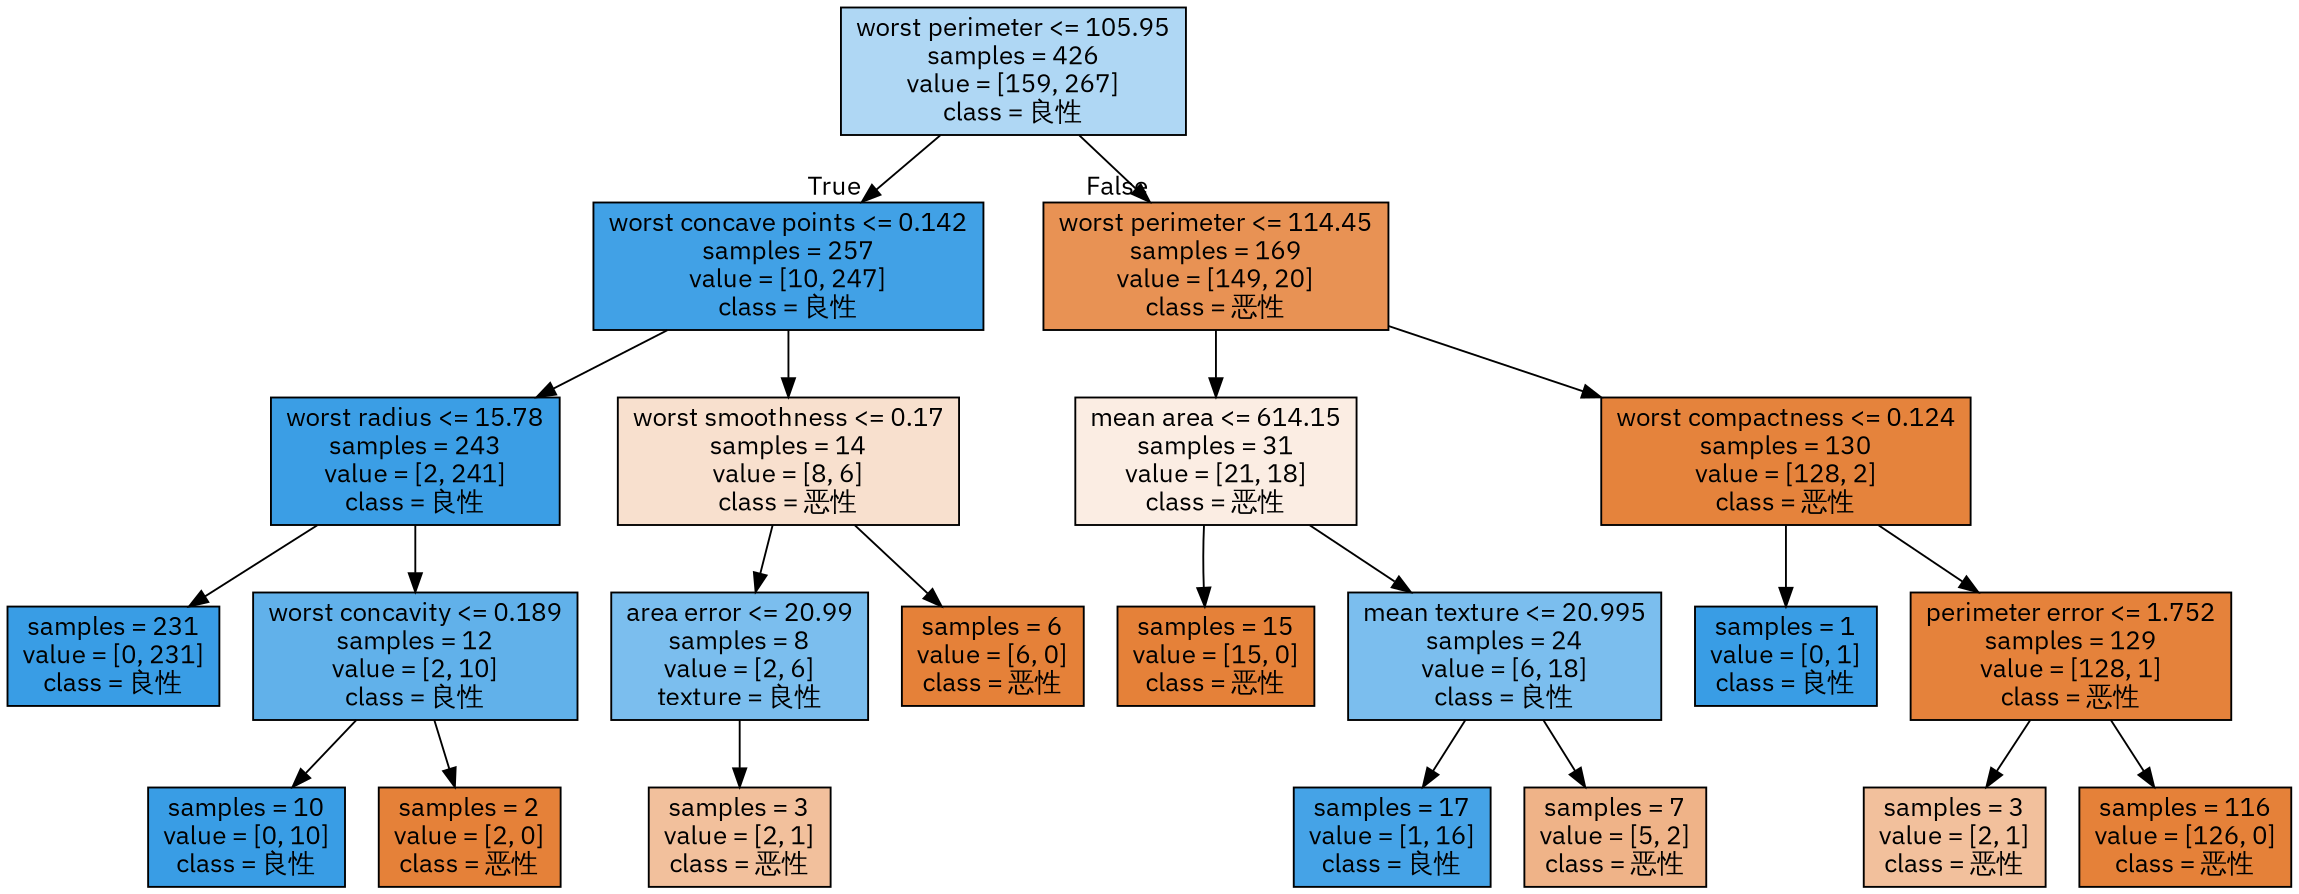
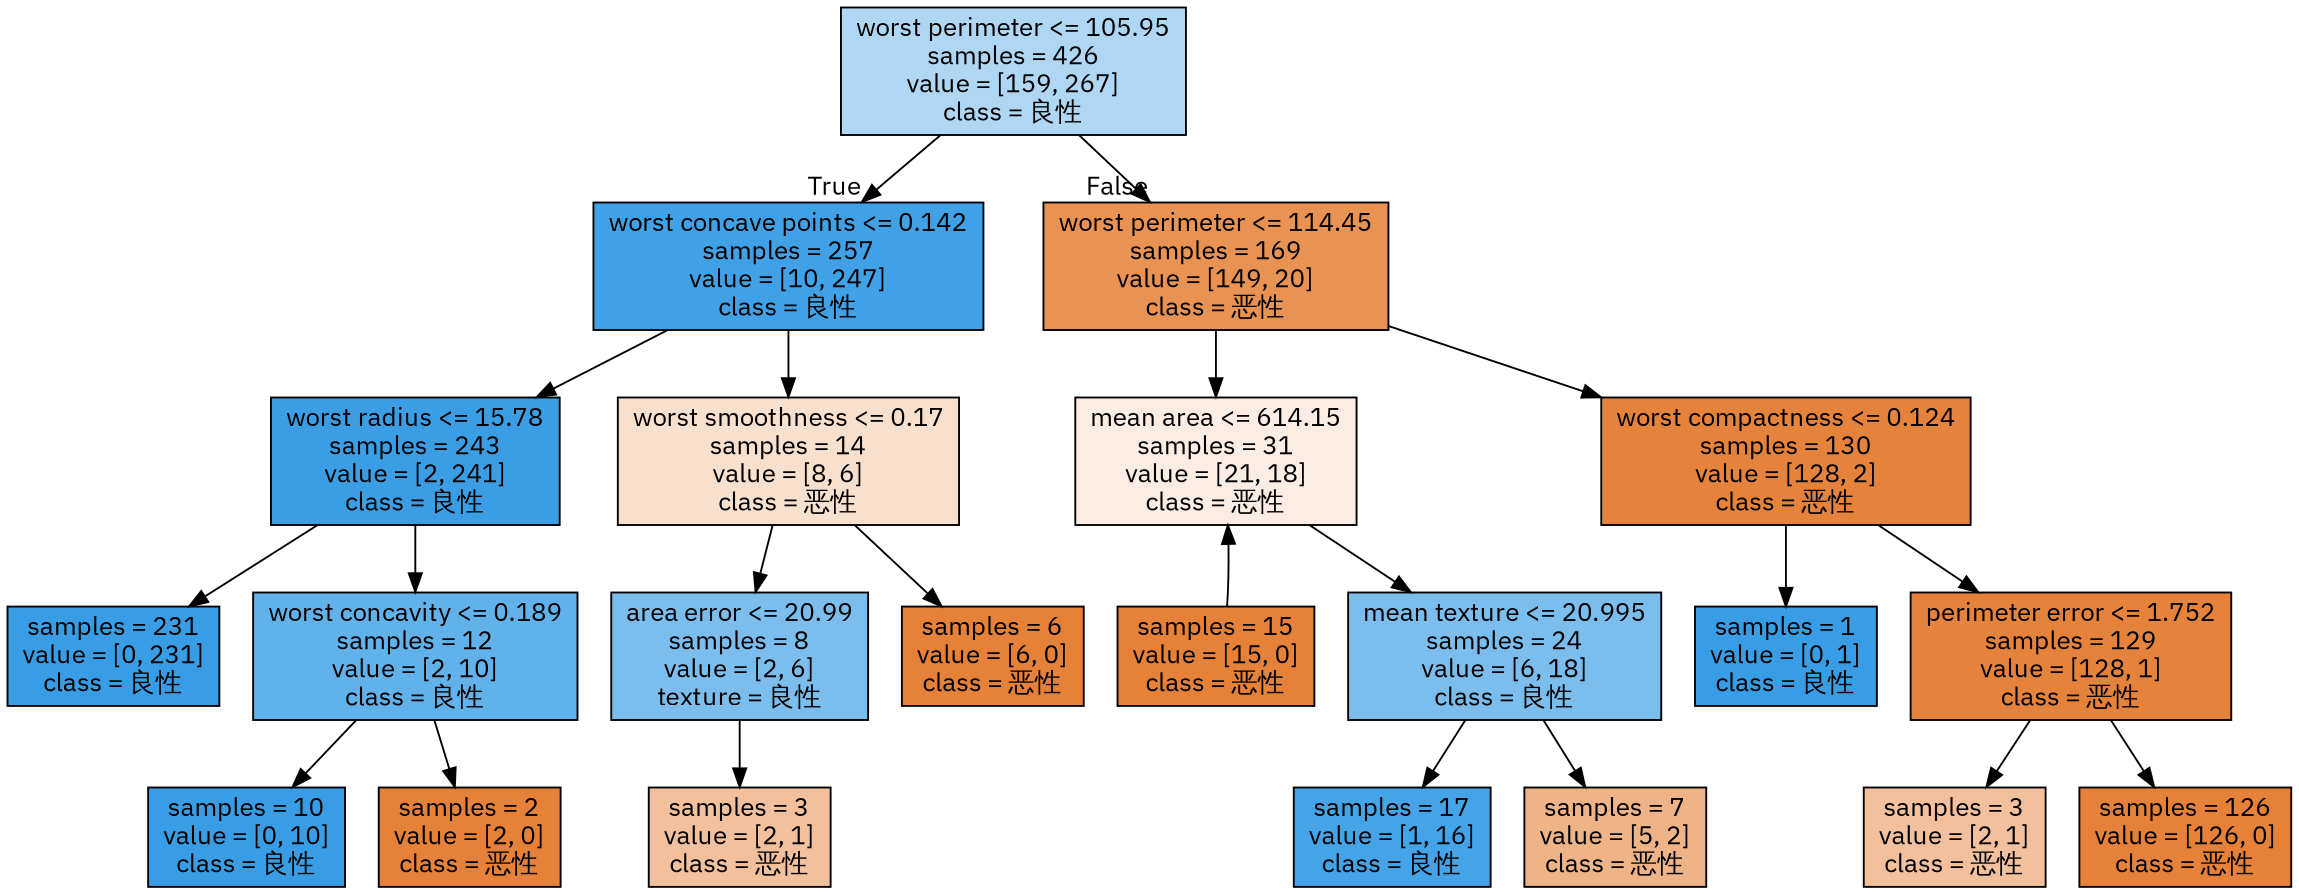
edge "mean area <= 614.15 samples = 31 value = [21, 18] class = 恶性" -> "samples = 15 value = [15, 0] class = 恶性": reversed
node "samples = 116 value = [126, 0] class = 恶性": label "samples = 116 value = [126, 0] class = 恶性" -> "samples = 126 value = [126, 0] class = 恶性"
